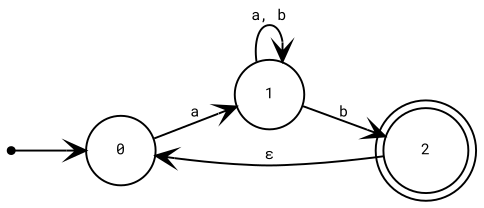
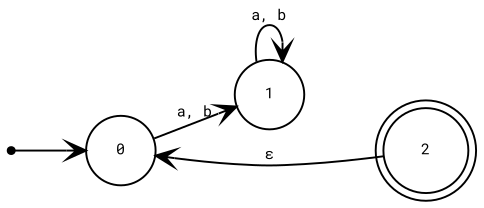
edge "0" -> "1": label "a" -> "a, b"
edge "1" -> "2": removed, label "b"
